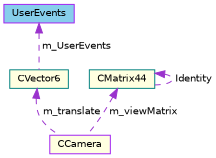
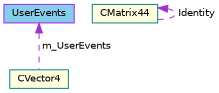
node "CVector6": label "CVector6" -> "CVector4"
node "CCamera": removed
